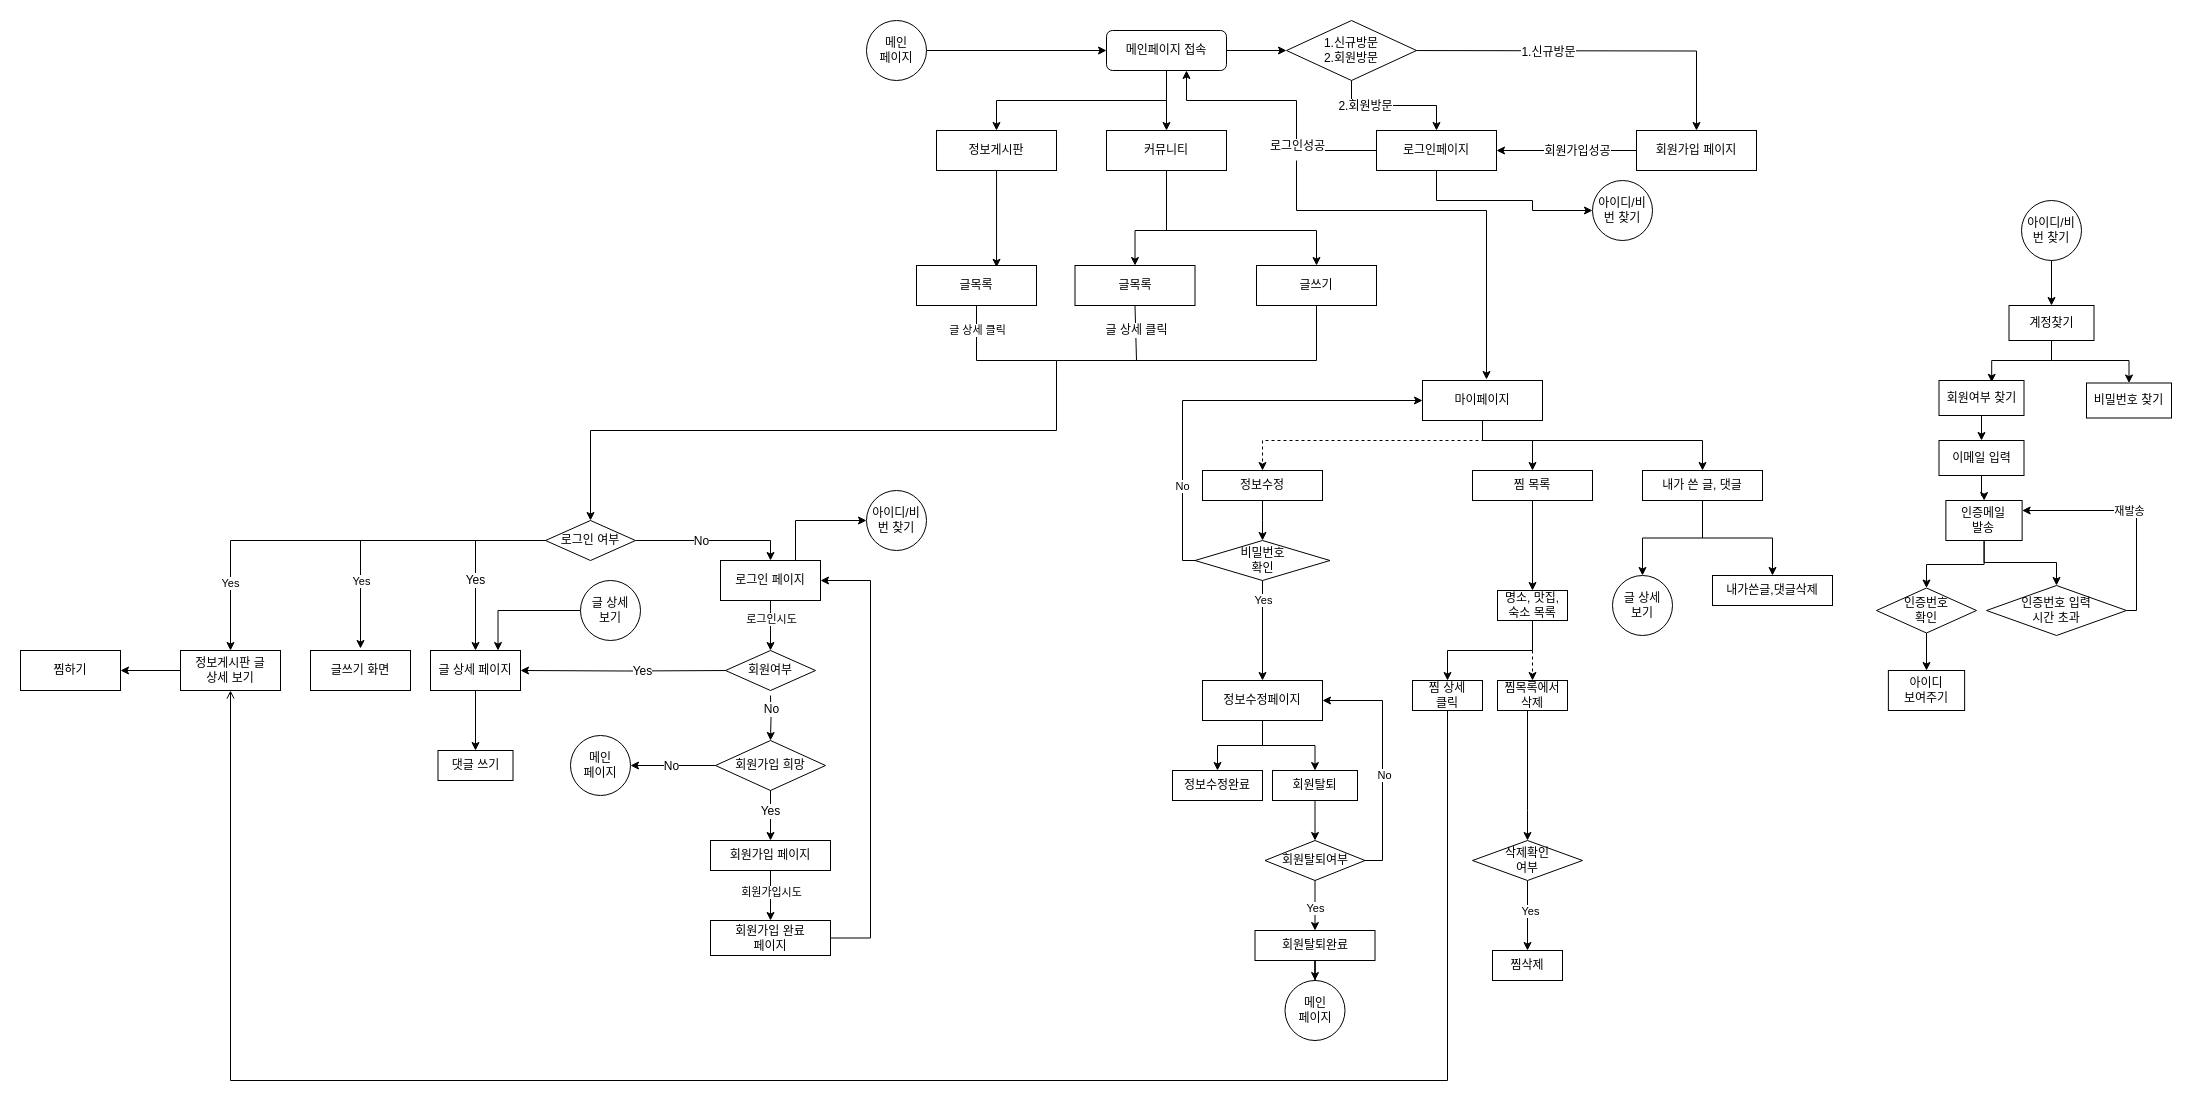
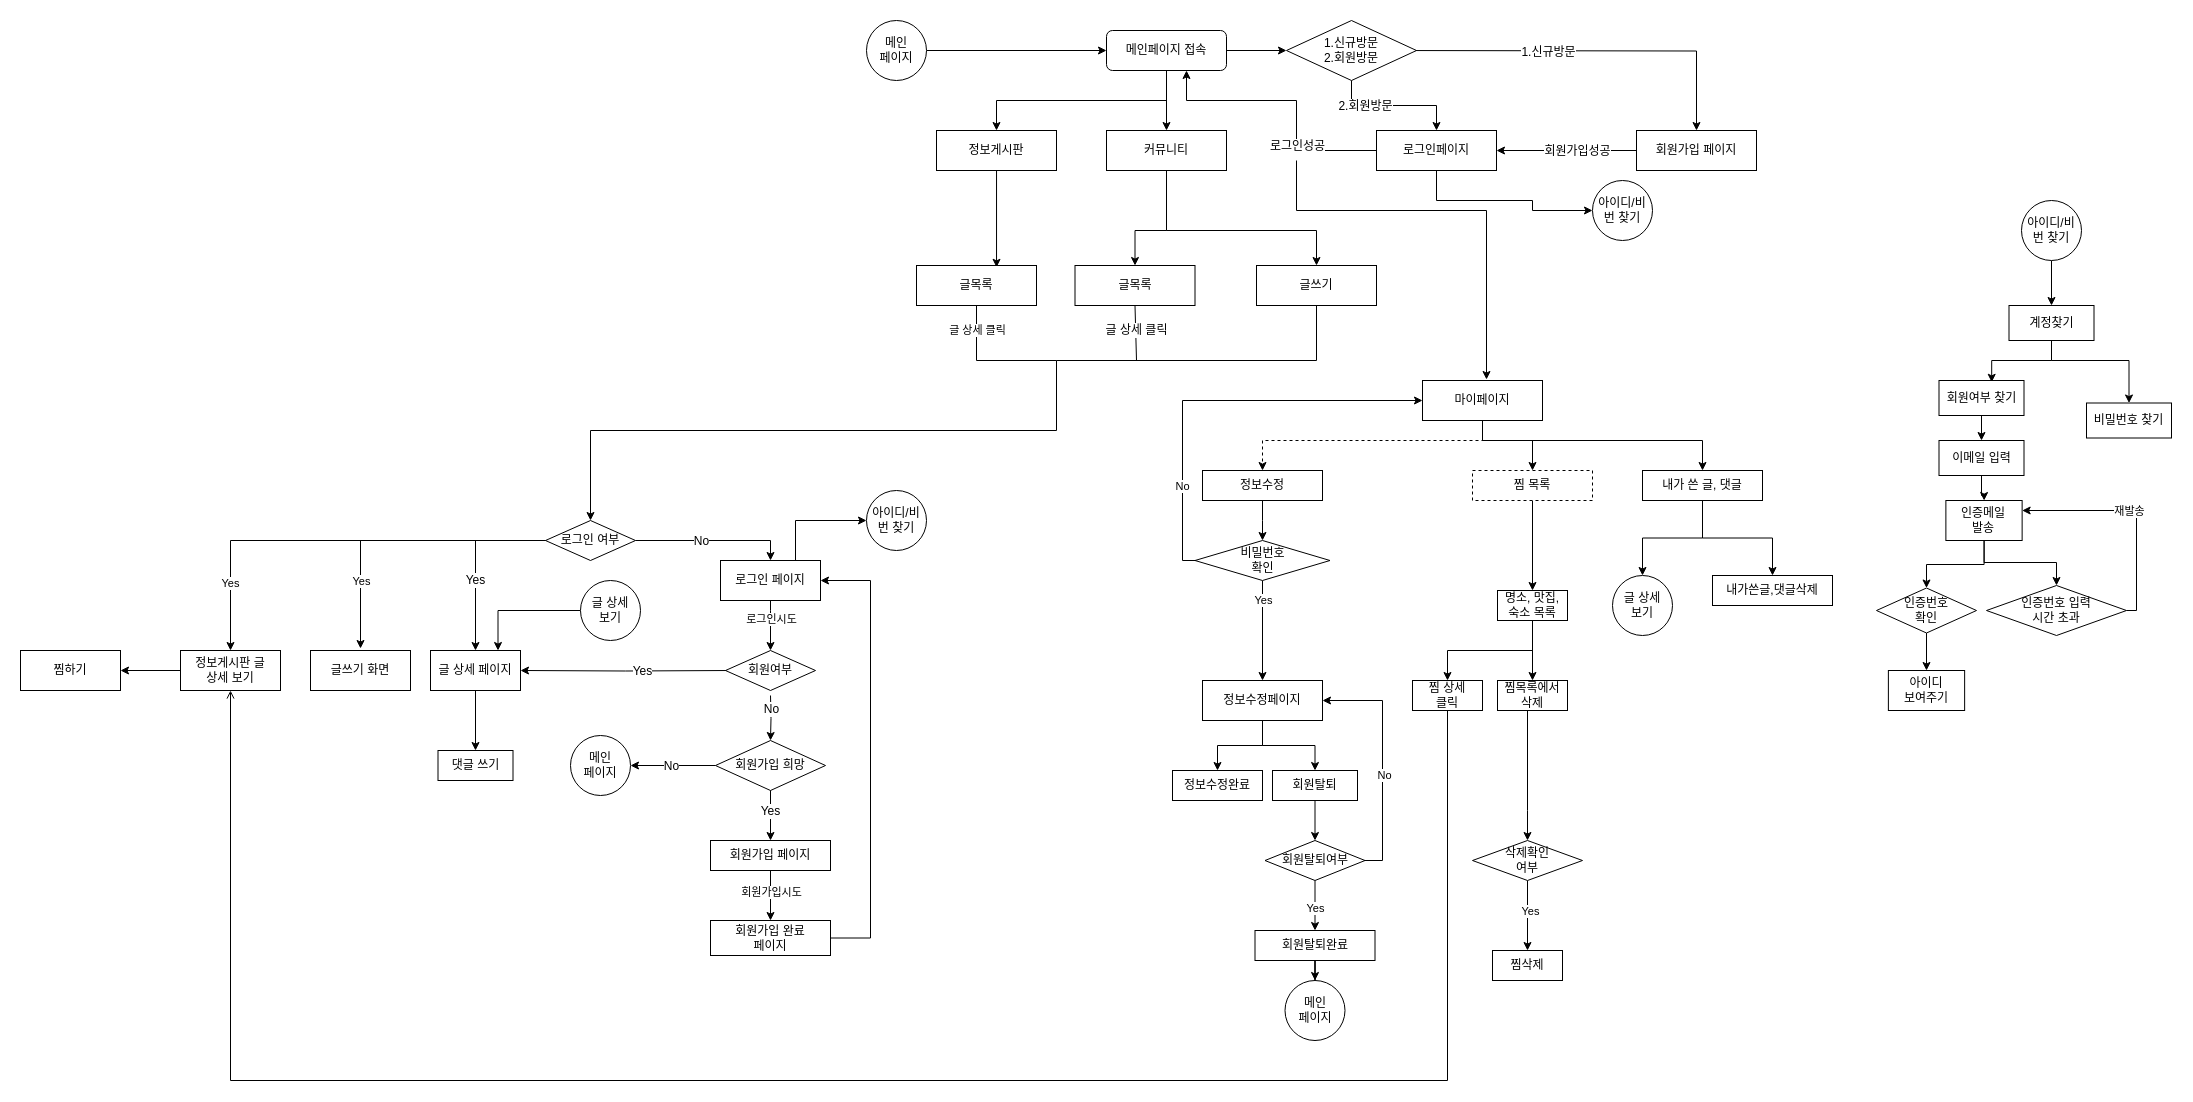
node "비밀번호 찾기": moved (2129, 401) -> (2129, 421)
node "찜 목록": style solid -> dashed
edge "명소, 맛집, 숙소 목록" -> "찜목록에서 삭제": style dashed -> solid
